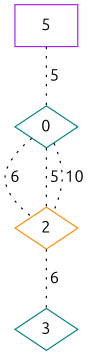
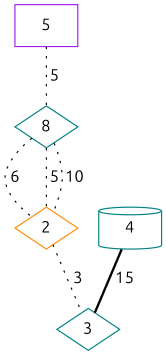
node "0": label "0" -> "8"
node "4": added
edge "2" -- "3": label " 6" -> " 3"
